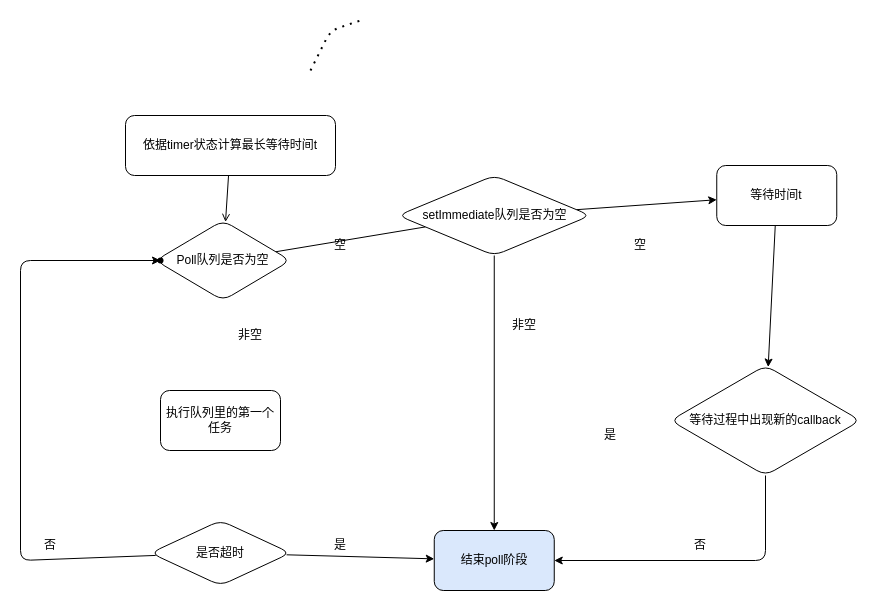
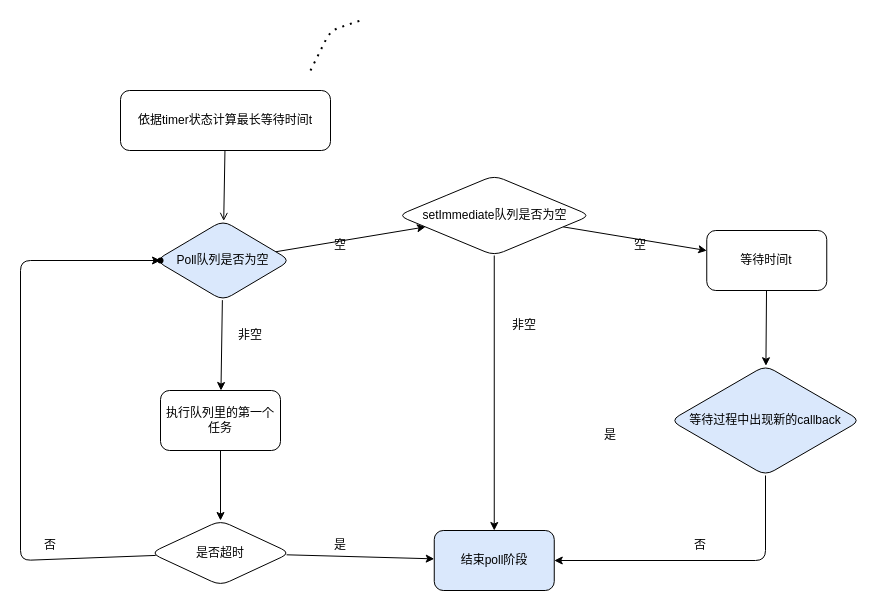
node "依据timer状态计算最长等待时间t": moved (231, 146) -> (226, 121)
node "等待时间t": moved (777, 196) -> (767, 261)
edge "setImmediate队列是否为空" -- "Poll队列是否为空": arrowhead none -> classic
node "Poll队列是否为空": fillcolor #ffffff -> #dae8fc
edge "Poll队列是否为空" -> "执行队列里的第一个任务": added
node "等待过程中出现新的callback": fillcolor #ffffff -> #dae8fc
edge "执行队列里的第一个任务" -> "是否超时": added
